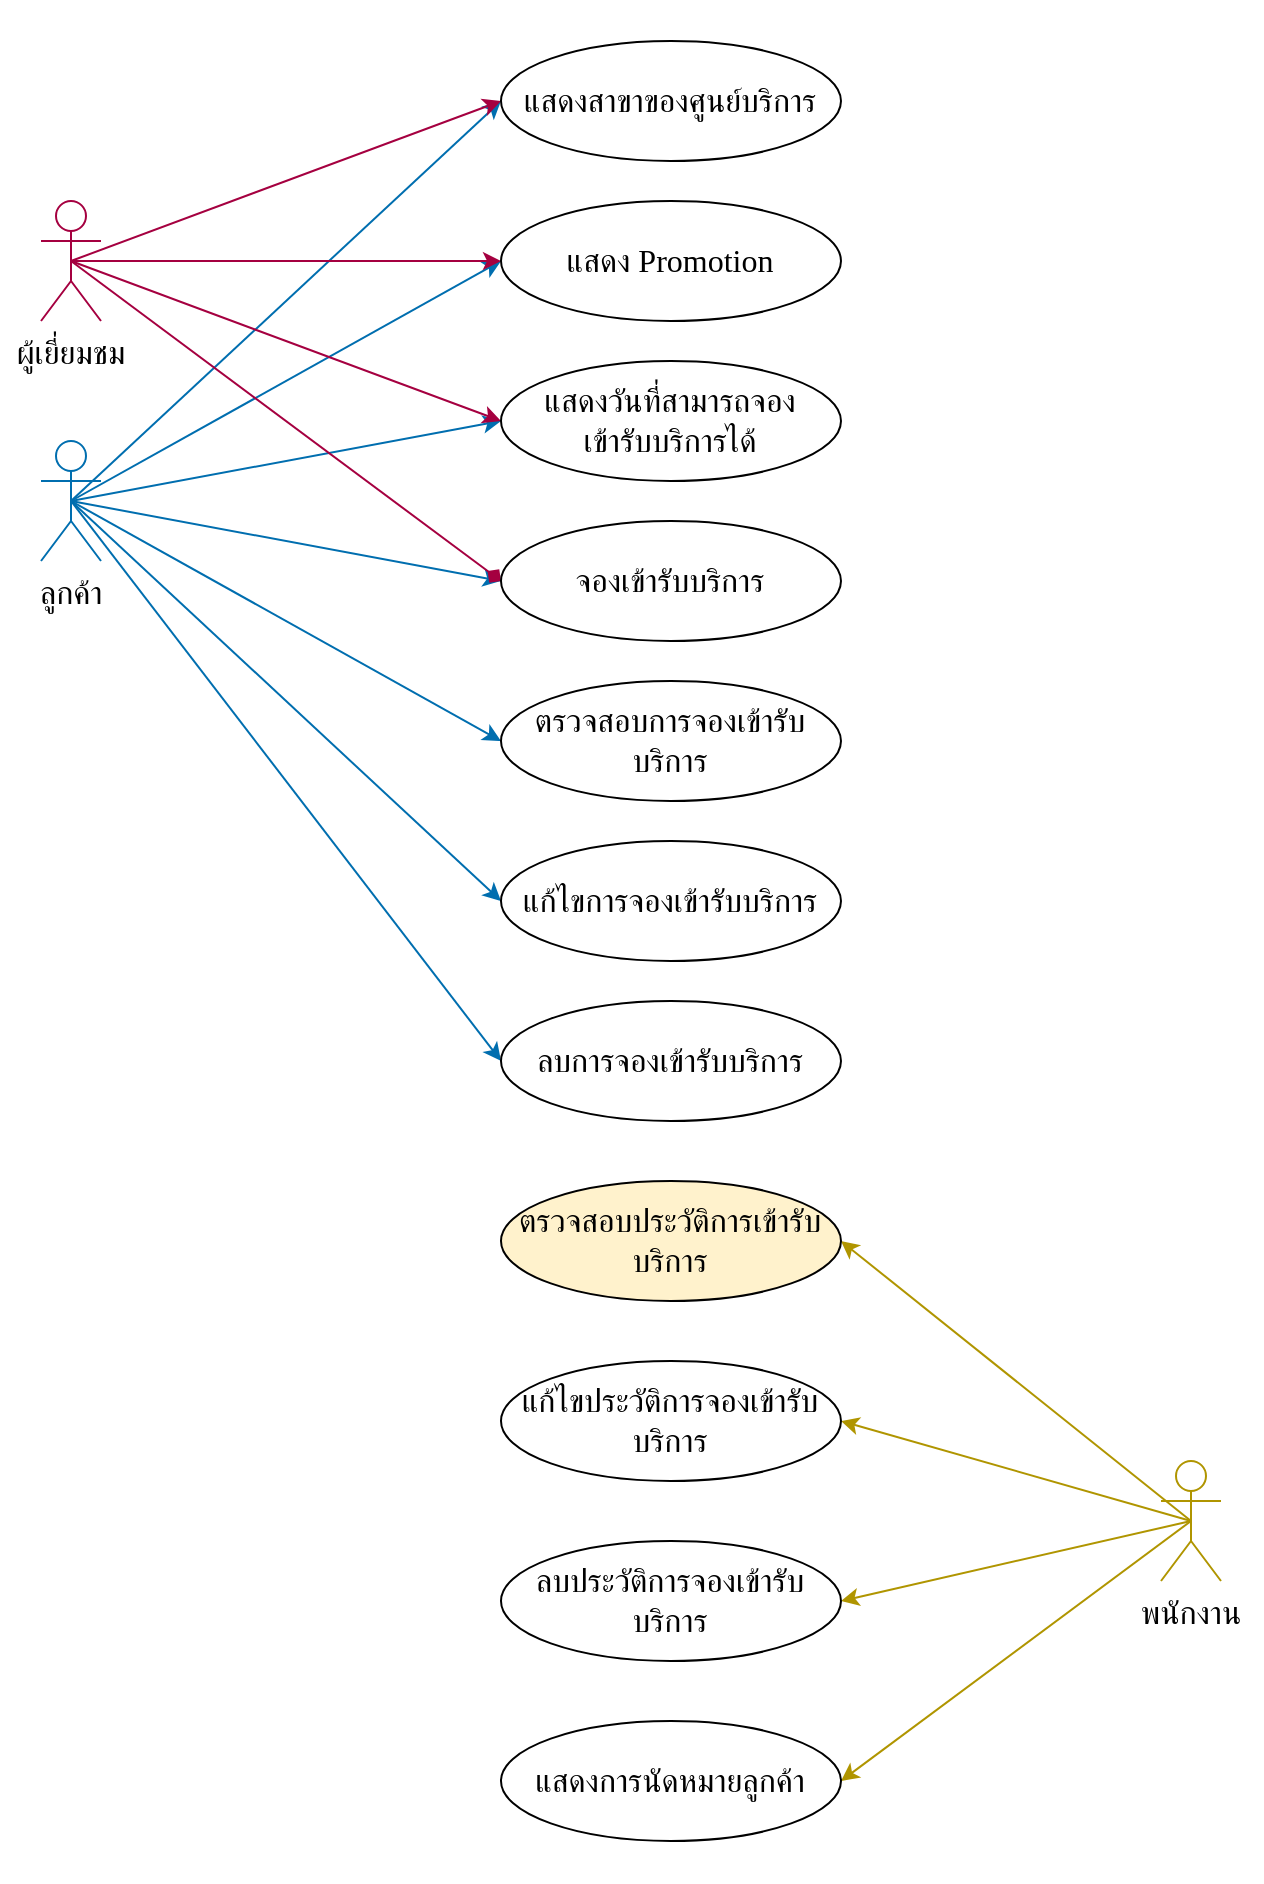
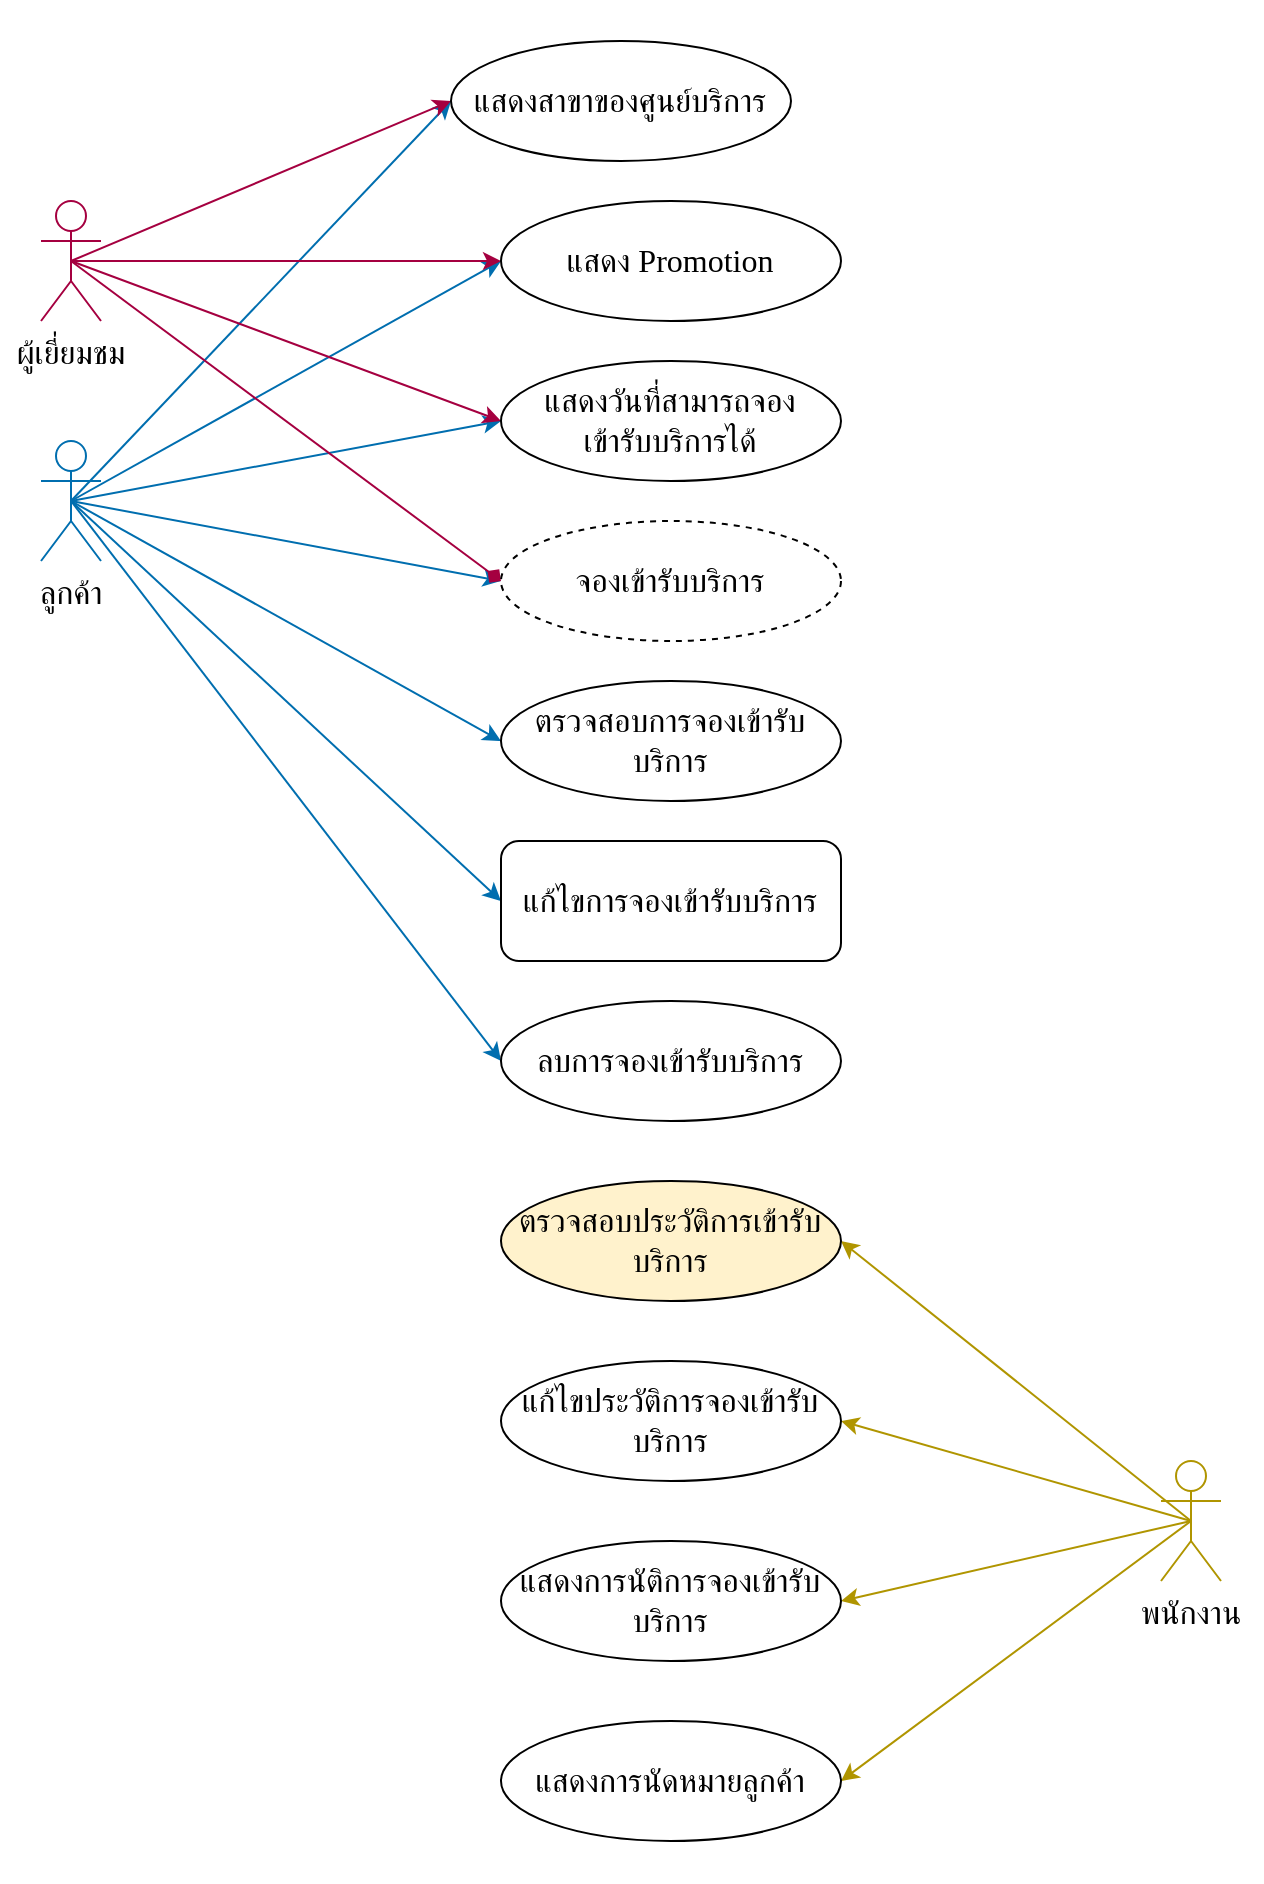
node "แสดงสาขาของศูนย์บริการ": moved (671, 101) -> (621, 101)
node "จองเข้ารับบริการ": style solid -> dashed
node "แก้ไขการจองเข้ารับบริการ": shape ellipse -> rounded rectangle
node "ลบประวัติการจองเข้ารับบริการ": label "ลบประวัติการจองเข้ารับบริการ" -> "แสดงการนัติการจองเข้ารับบริการ"
